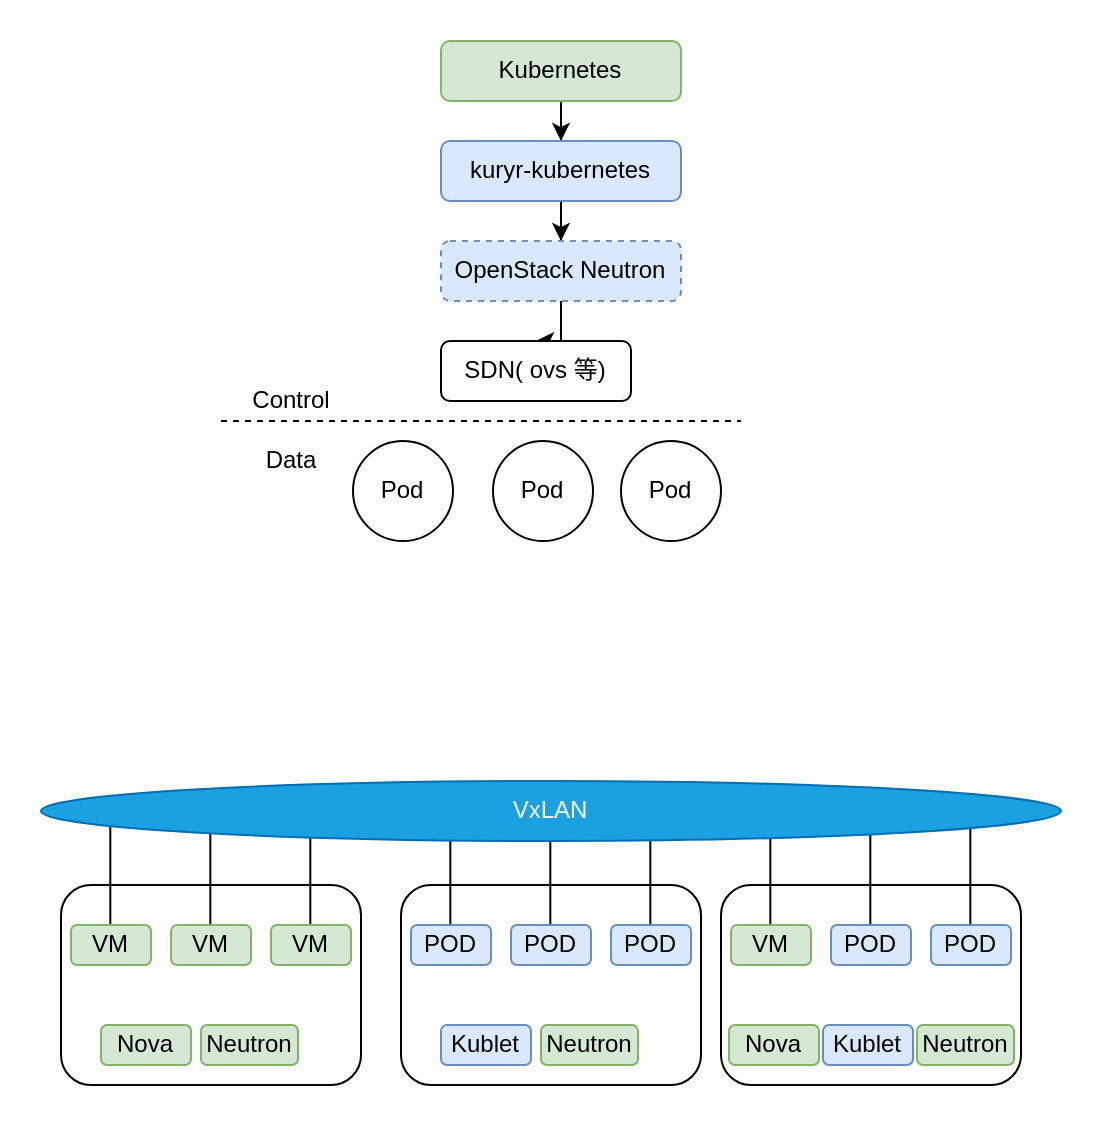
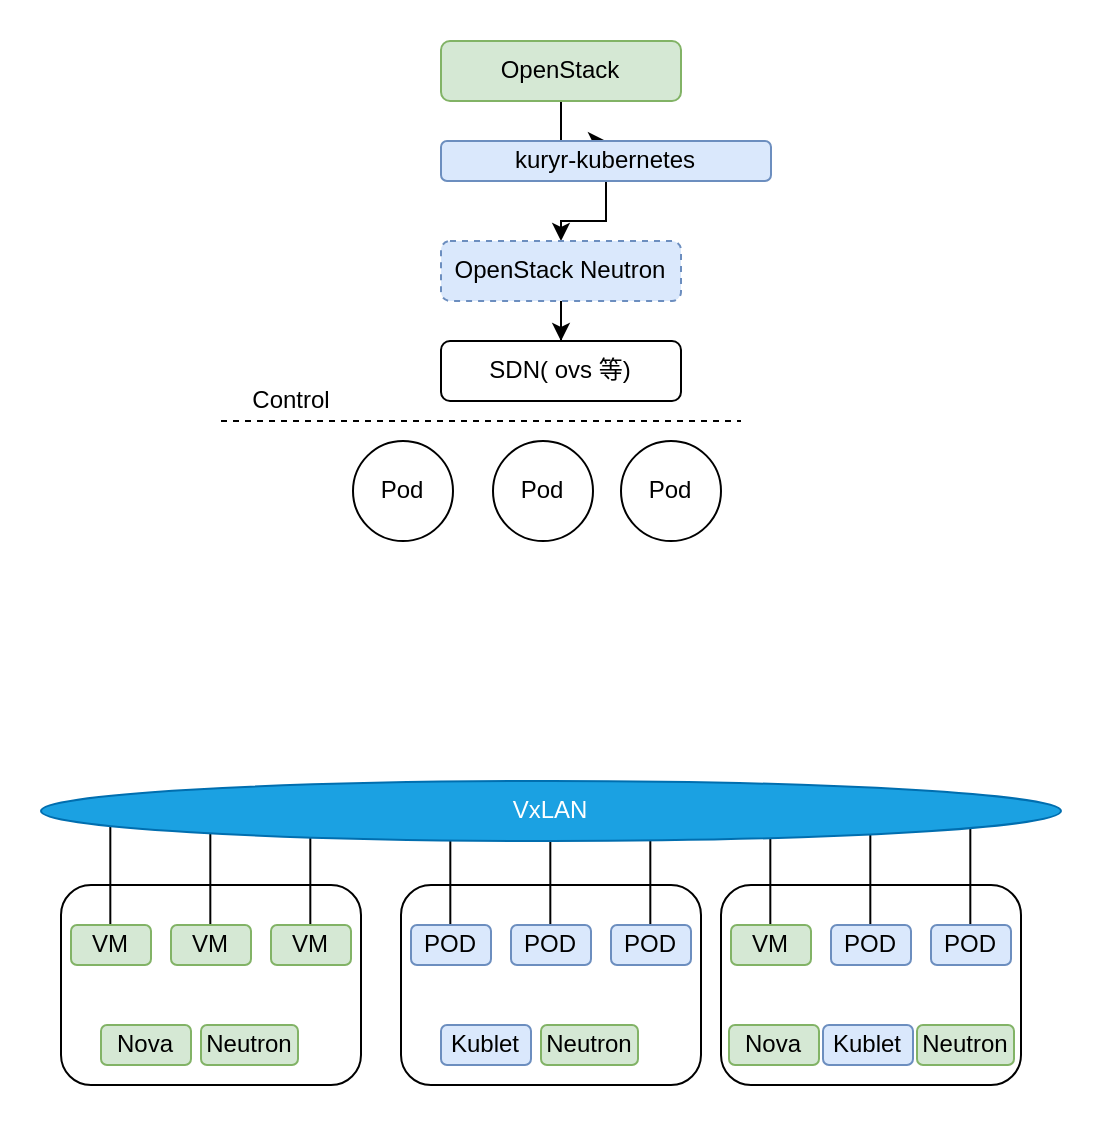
node "Kubernetes": label "Kubernetes" -> "OpenStack"
node "kuryr-kubernetes": size 240x60 -> 330x40
node "SDN( ovs 等)": size 190x60 -> 240x60
node "Data": removed
